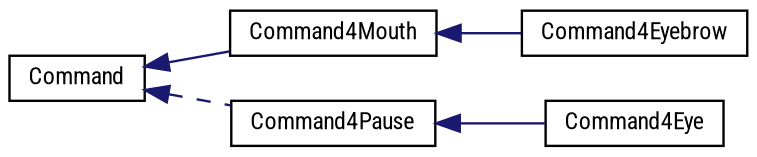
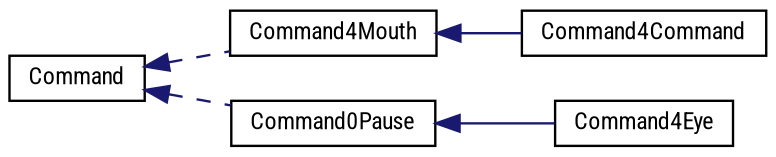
node "Command4Eyebrow": label "Command4Eyebrow" -> "Command4Command"
edge "Command4Mouth" -> "Command": style solid -> dashed
node "Command4Pause": label "Command4Pause" -> "Command0Pause"
